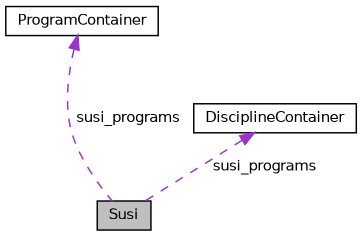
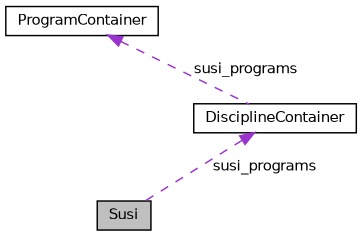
edge "Susi" -> "ProgramContainer": now "DisciplineContainer" -> "ProgramContainer"
